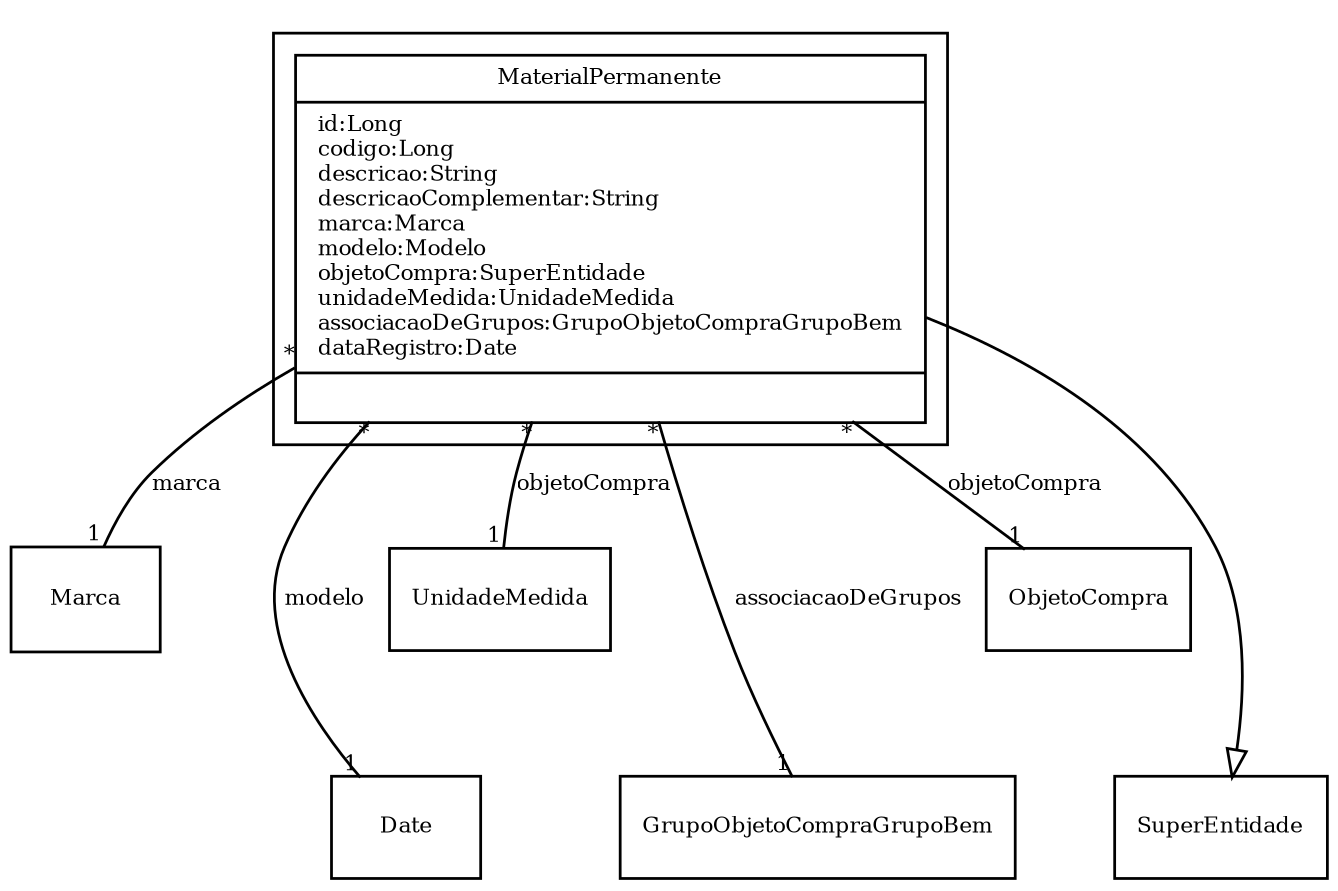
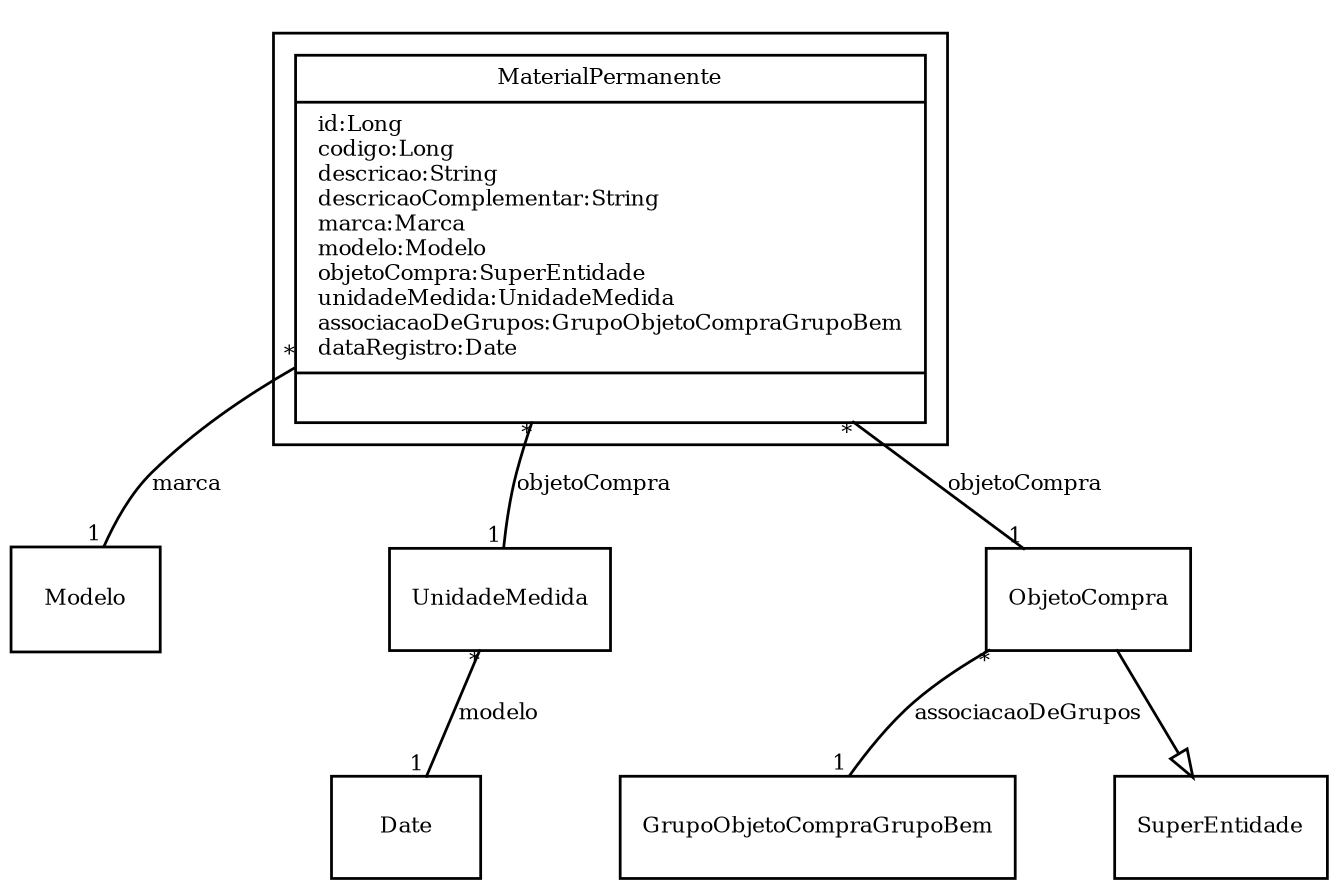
edge "MaterialPermanente" -> "SuperEntidade": now "ObjetoCompra" -> "SuperEntidade"
edge "MaterialPermanente" -- "Date": now "UnidadeMedida" -- "Date"
node "Marca": label "Marca" -> "Modelo"
edge "MaterialPermanente" -- "GrupoObjetoCompraGrupoBem": now "ObjetoCompra" -- "GrupoObjetoCompraGrupoBem"
